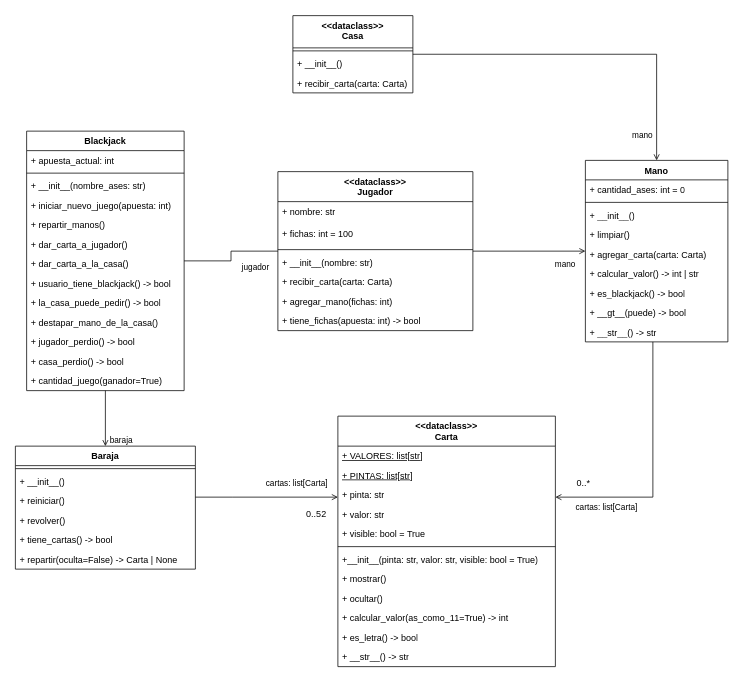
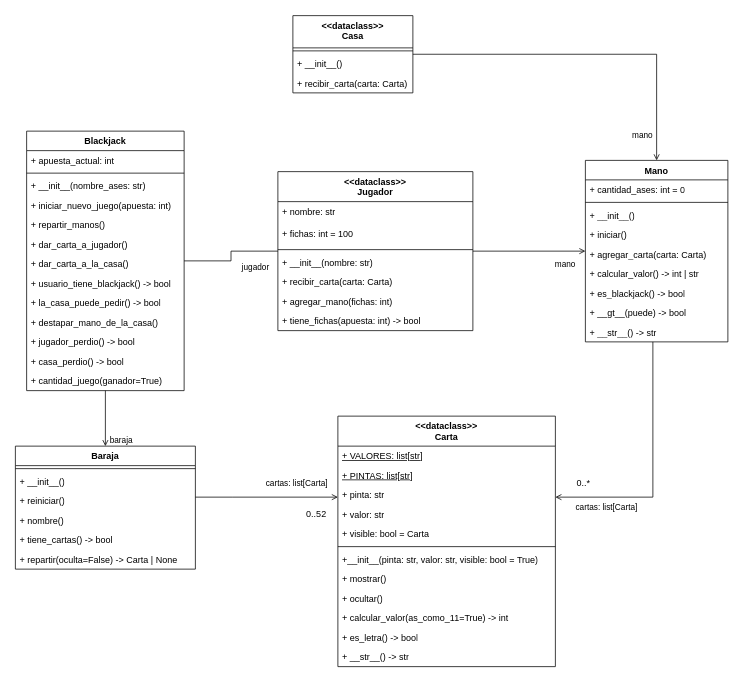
node "+ limpiar()": label "+ limpiar()" -> "+ iniciar()"
node "+ revolver()": label "+ revolver()" -> "+ nombre()"
node "+ visible: bool = True": label "+ visible: bool = True" -> "+ visible: bool = Carta"
